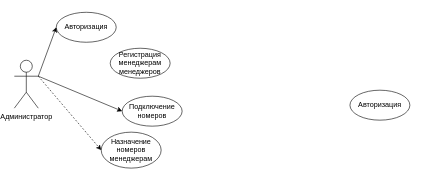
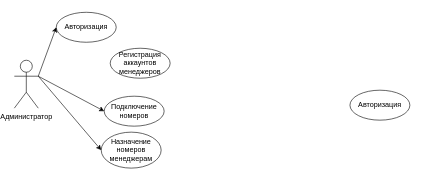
node "Регистрация менеджерам менеджеров": label "Регистрация менеджерам менеджеров" -> "Регистрация аккаунтов менеджеров"
edge "Администратор" -> "Назначение номеров менеджерам": style dashed -> solid
node "Подключение номеров": moved (152, 111) -> (134, 111)
